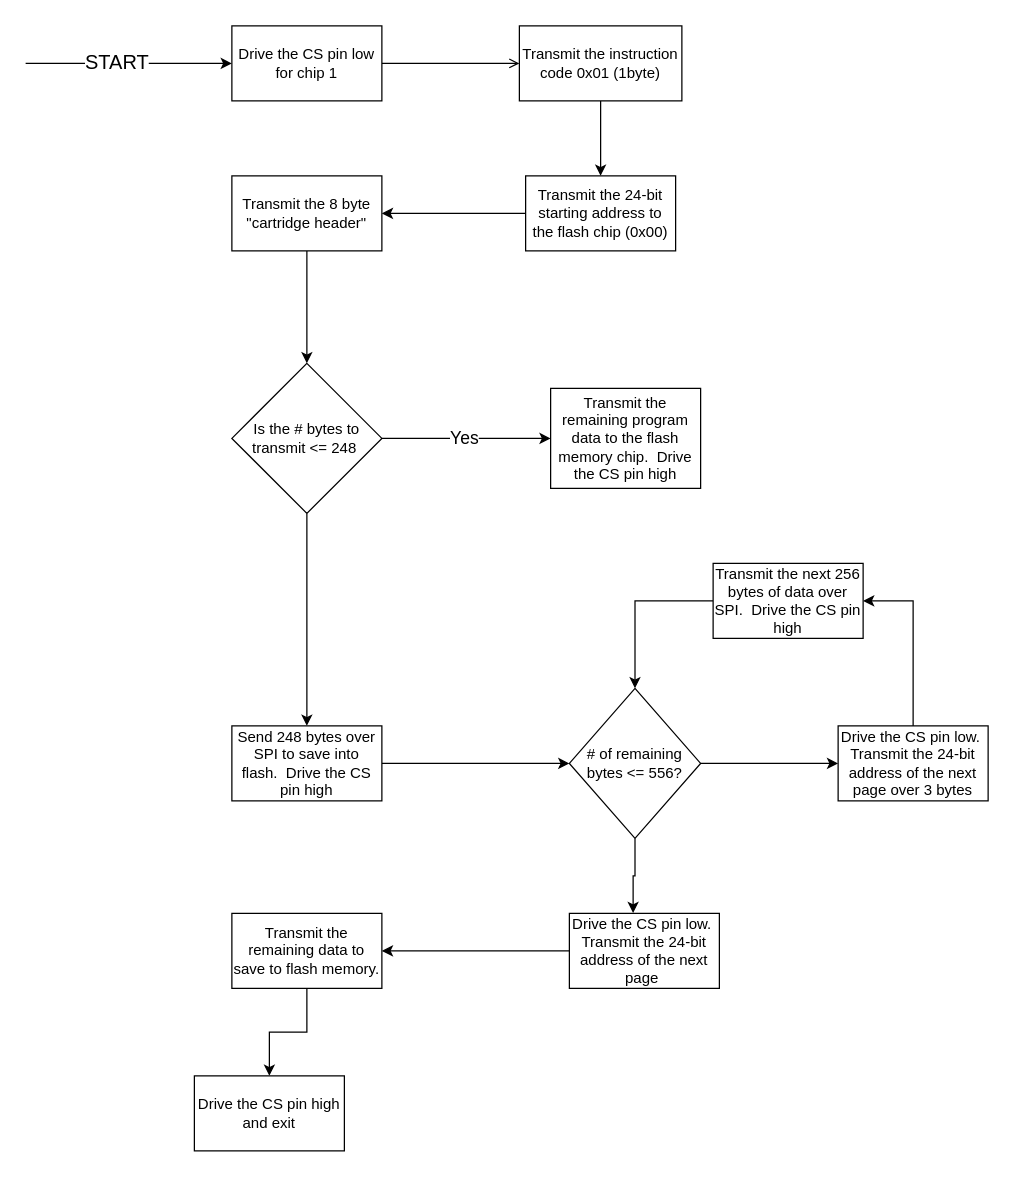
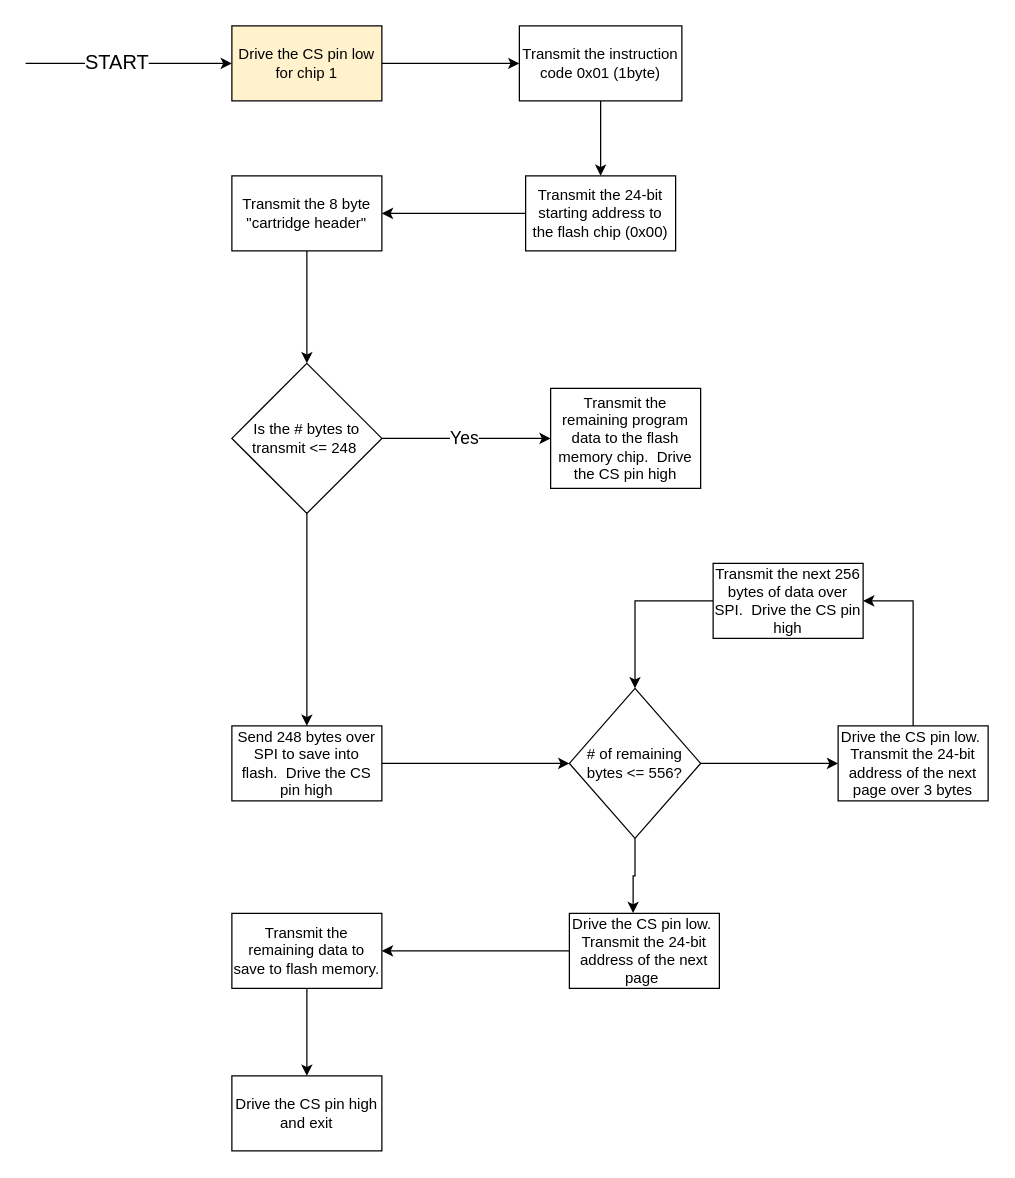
node "Drive the CS pin low for chip 1": fillcolor #ffffff -> #fff2cc
edge "Drive the CS pin low for chip 1" -> "Transmit the instruction code 0x01 (1byte)": arrowhead open -> classic
node "Drive the CS pin high and exit": moved (269, 1113) -> (307, 1113)
